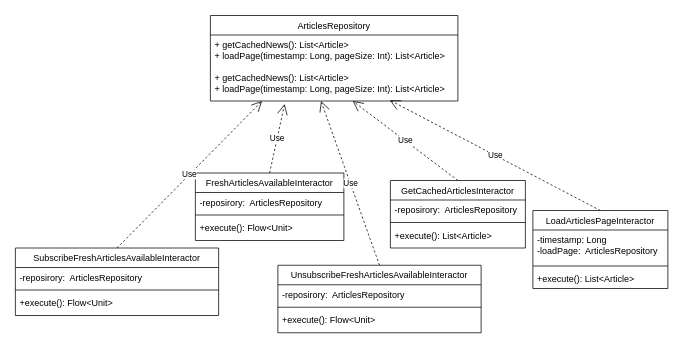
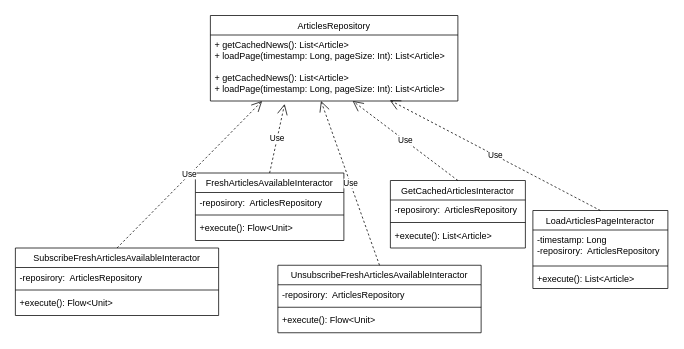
node "-timestamp: Long -loadPage: ArticlesRepository": label "-timestamp: Long -loadPage: ArticlesRepository" -> "-timestamp: Long -reposirory: ArticlesRepository"
